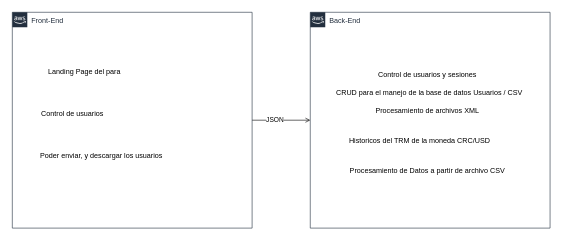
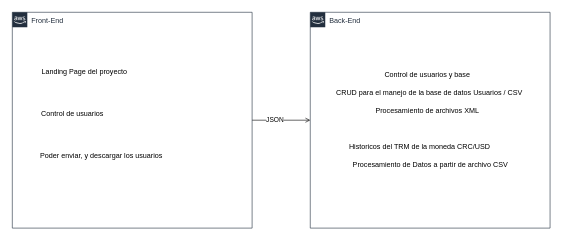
node "Landing Page del para": label "Landing Page del para" -> "Landing Page del proyecto"
node "Control de usuarios y sesiones": label "Control de usuarios y sesiones" -> "Control de usuarios y base"
node "Historicos del TRM de la moneda CRC/USD": moved (420, 141) -> (420, 147)
node "Procesamiento de Datos a partir de archivo CSV": moved (428, 171) -> (431, 165)
